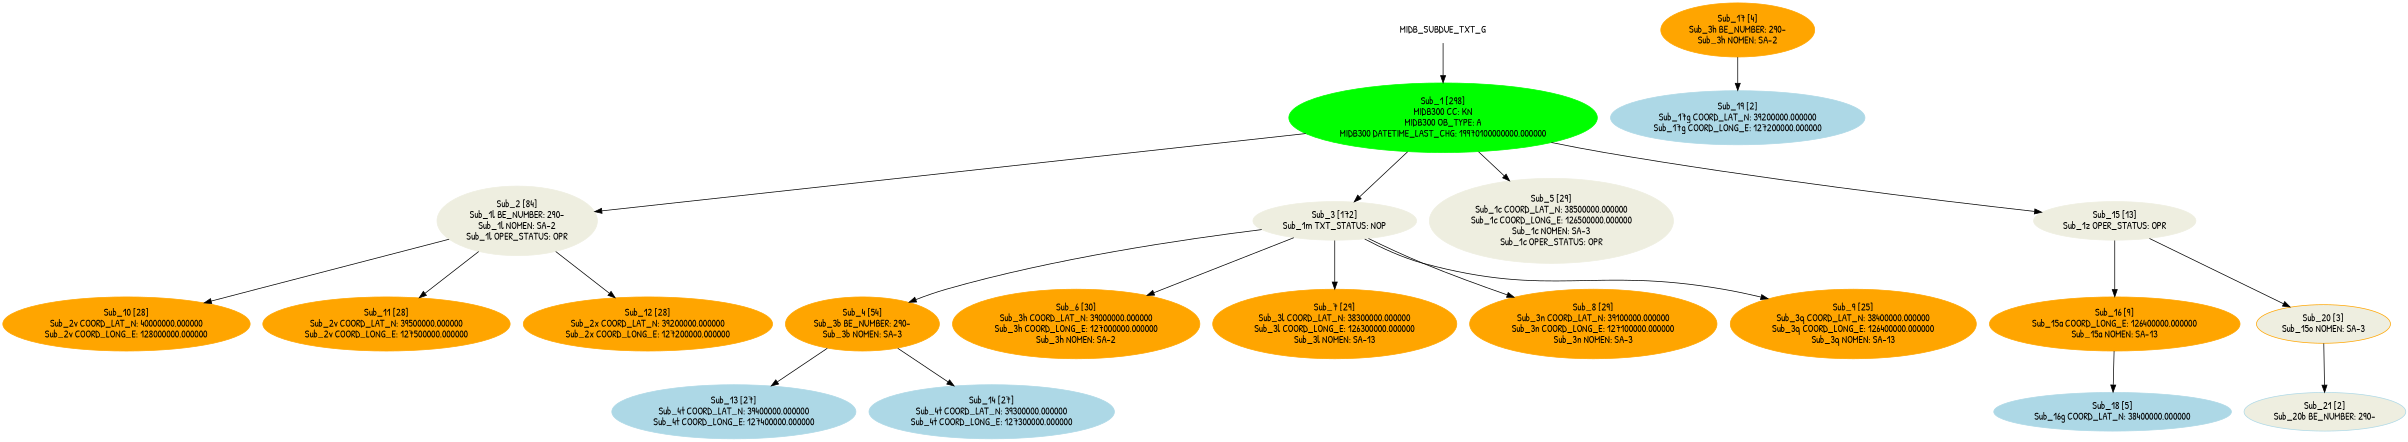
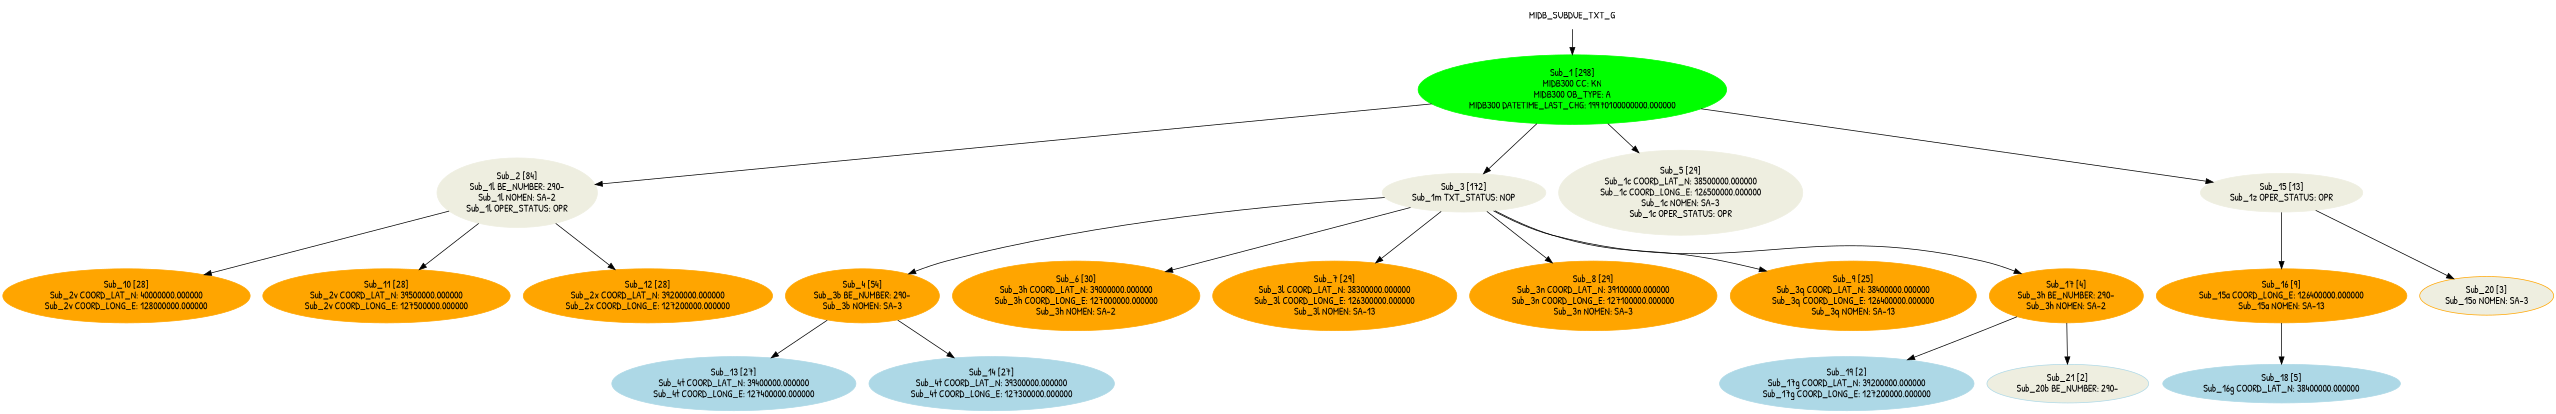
edge "Sub_3 [172] Sub_1m TXT_STATUS: NOP" -> "Sub_17 [4] Sub_3h BE_NUMBER: 290- Sub_3h NOMEN: SA-2": added
edge "Sub_20 [3] Sub_15o NOMEN: SA-3" -> "Sub_21 [2] Sub_20b BE_NUMBER: 290-": now "Sub_17 [4] Sub_3h BE_NUMBER: 290- Sub_3h NOMEN: SA-2" -> "Sub_21 [2] Sub_20b BE_NUMBER: 290-"
